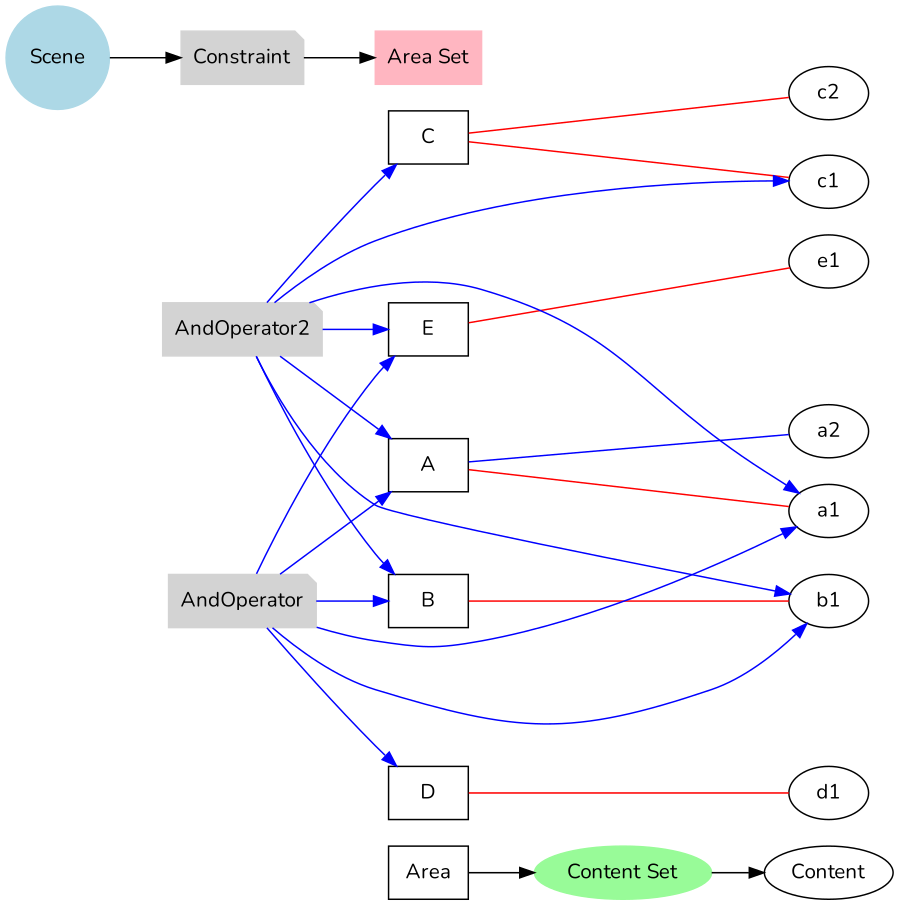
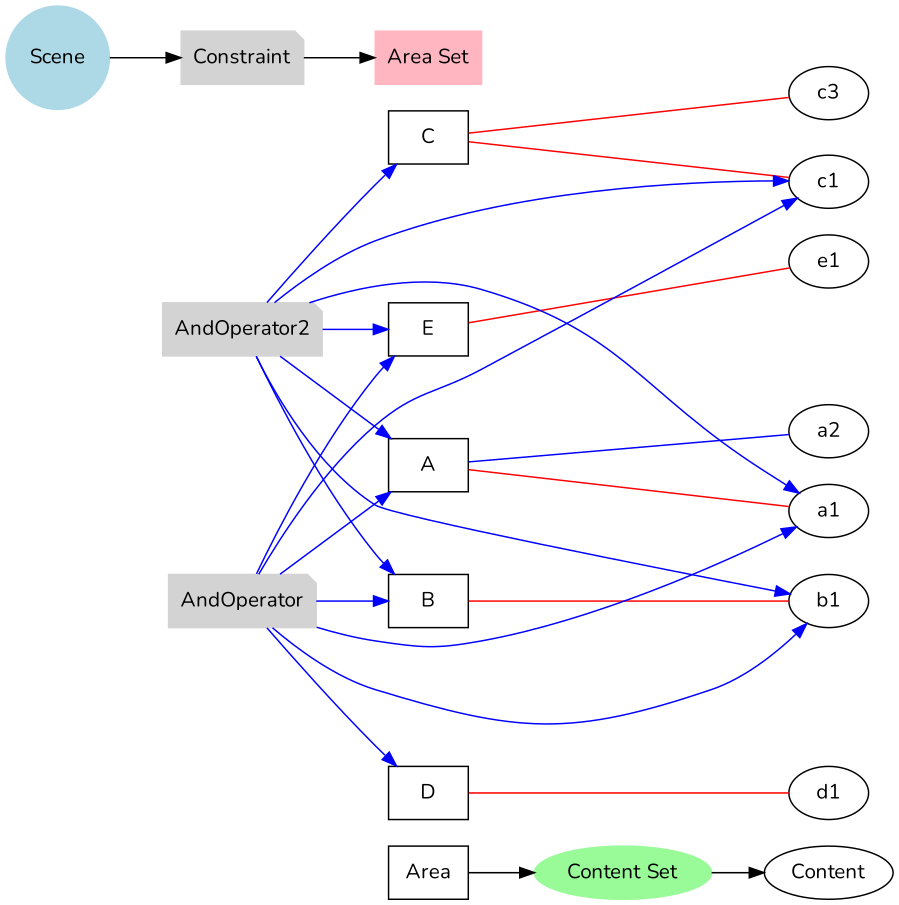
node "c2": label "c2" -> "c3"
edge "AndOperator" -> "c1": added
